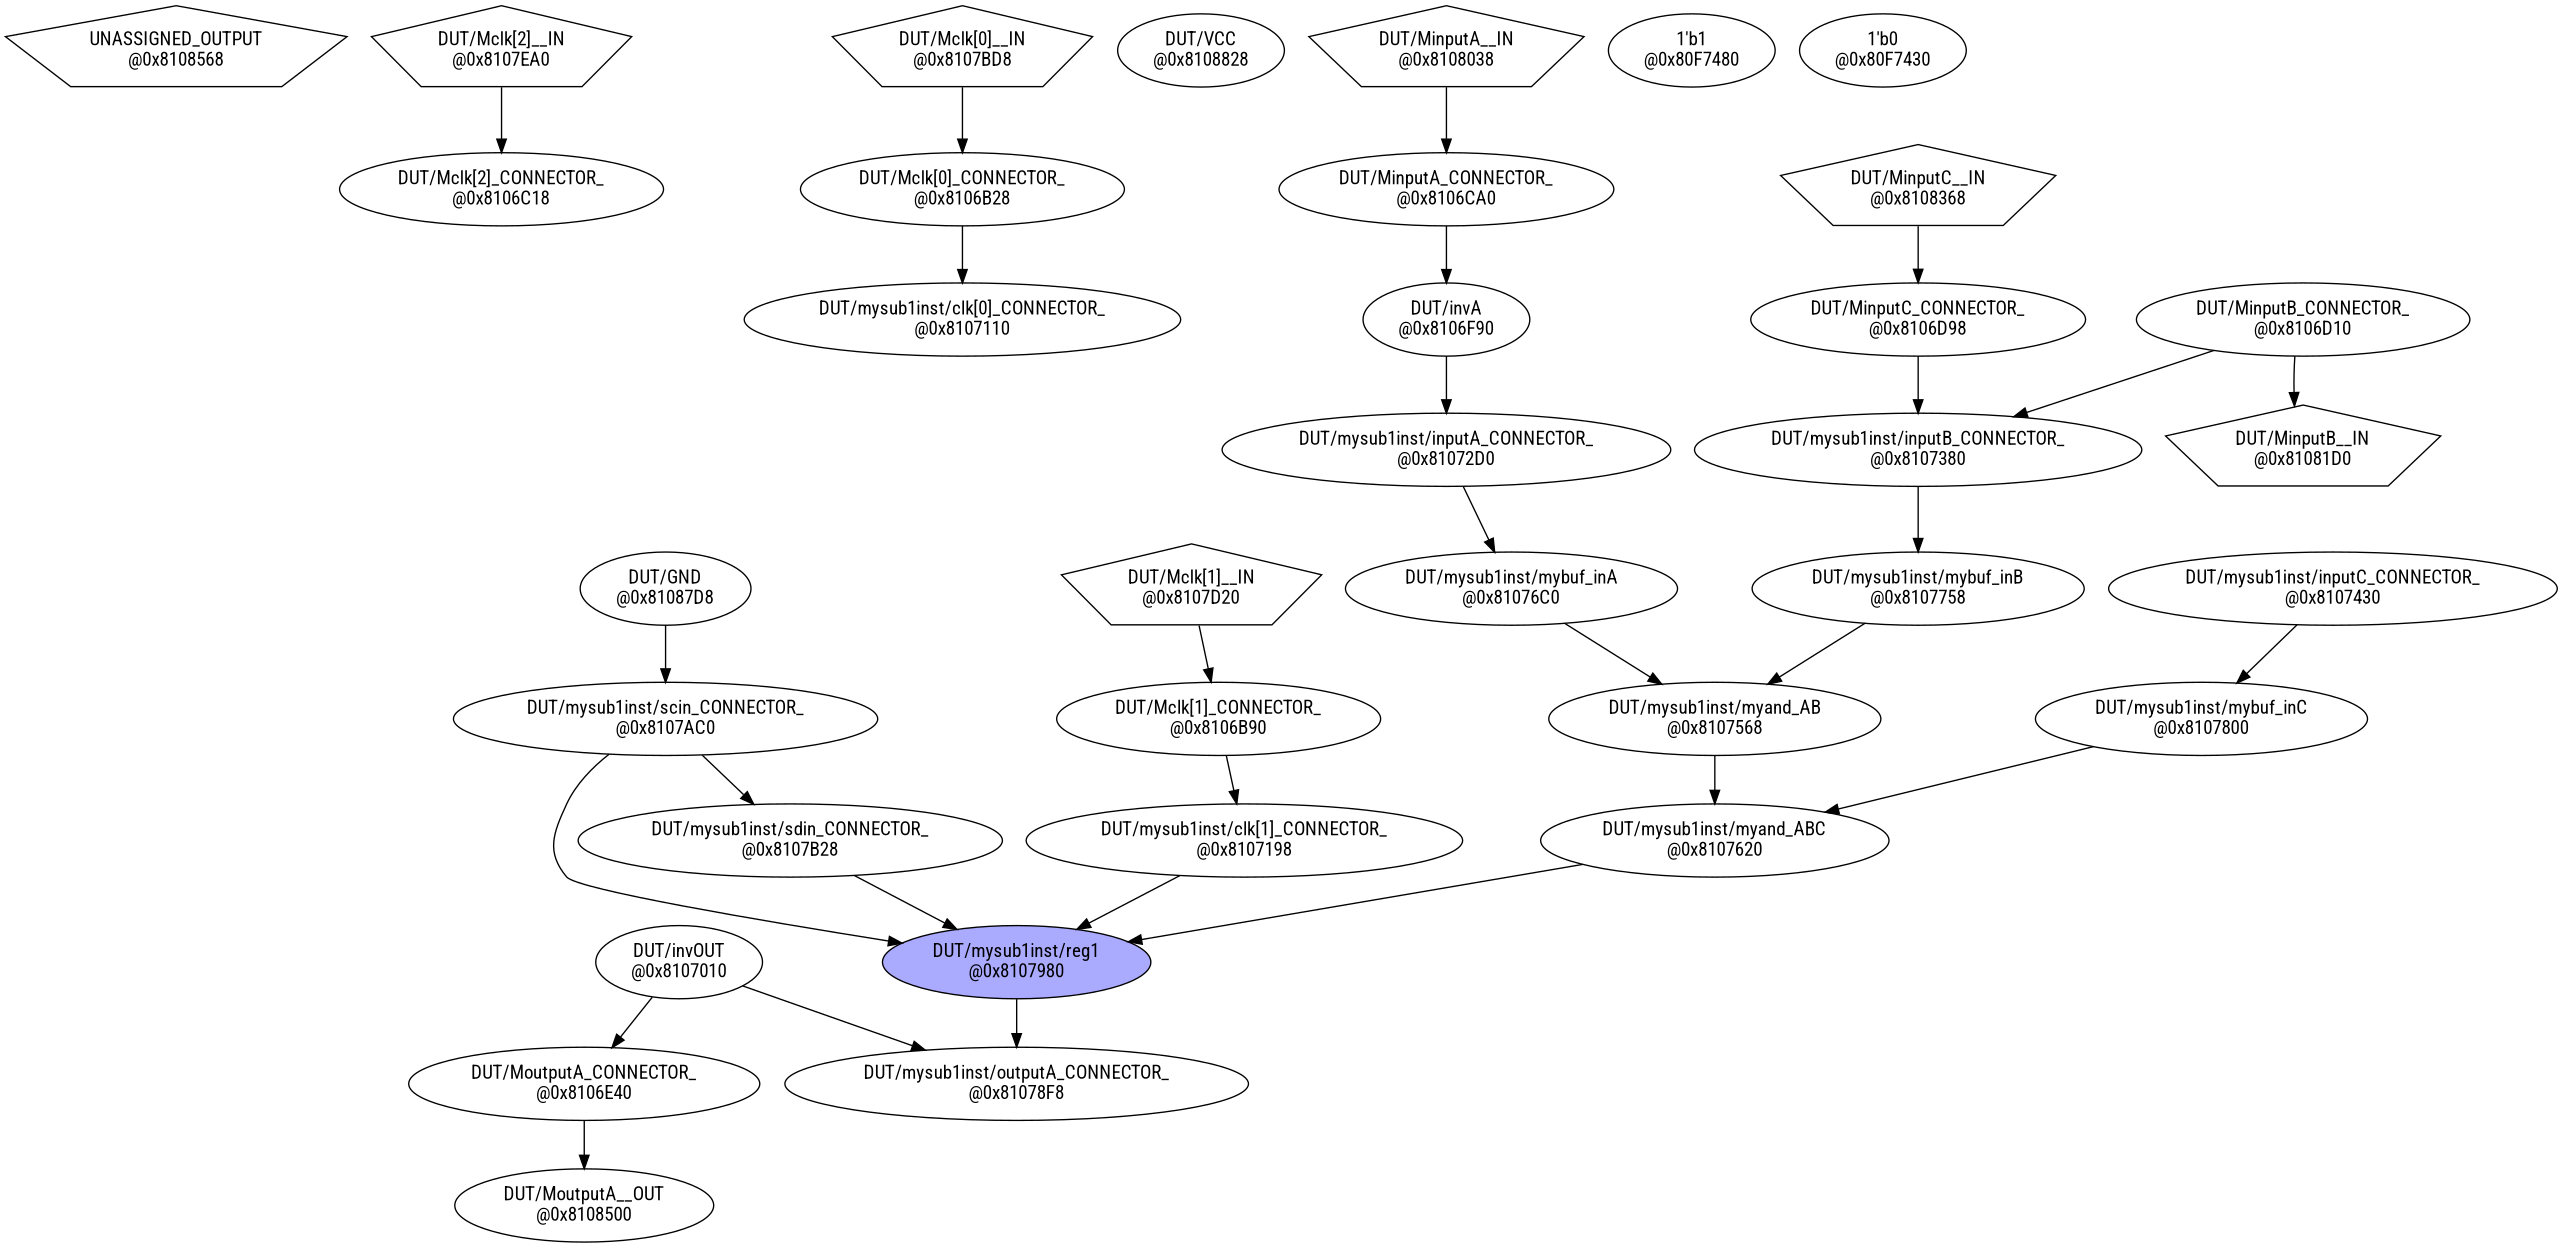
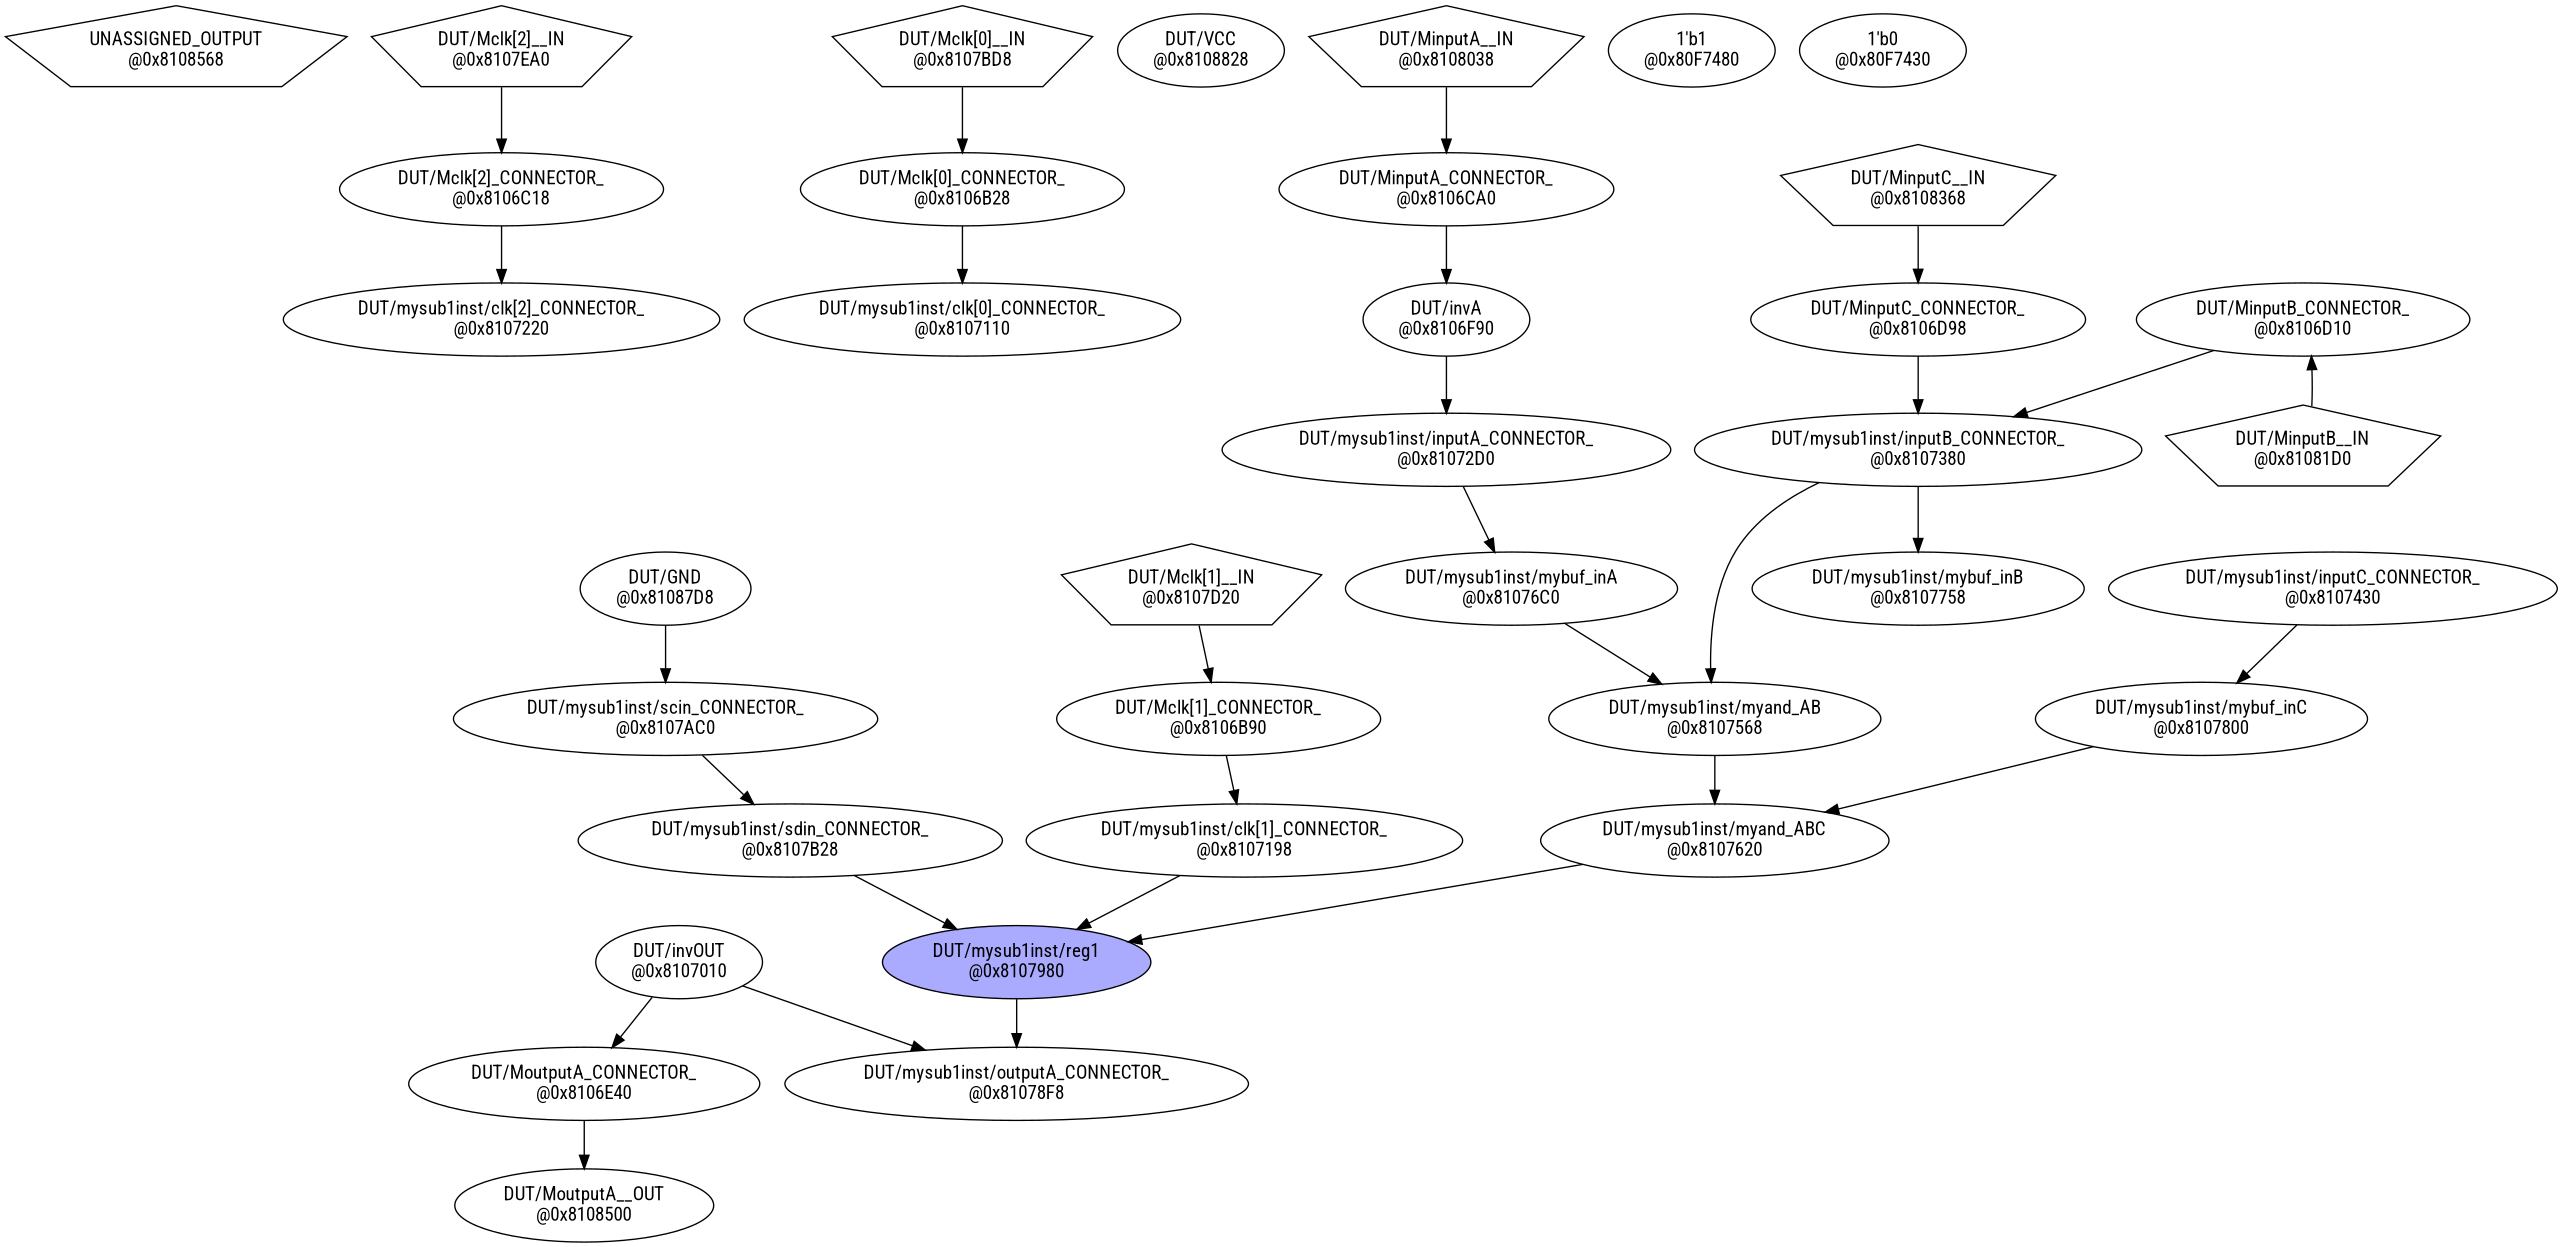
node "DUT/mysub1inst/clk[2]_CONNECTOR_ @0x8107220": added
edge "DUT/MinputB_CONNECTOR_ @0x8106D10" -> "DUT/MinputB__IN @0x81081D0": reversed
edge "DUT/mysub1inst/mybuf_inB @0x8107758" -> "DUT/mysub1inst/myand_AB @0x8107568": now "DUT/mysub1inst/inputB_CONNECTOR_ @0x8107380" -> "DUT/mysub1inst/myand_AB @0x8107568"
edge "DUT/mysub1inst/scin_CONNECTOR_ @0x8107AC0" -> "DUT/mysub1inst/reg1 @0x8107980": removed
